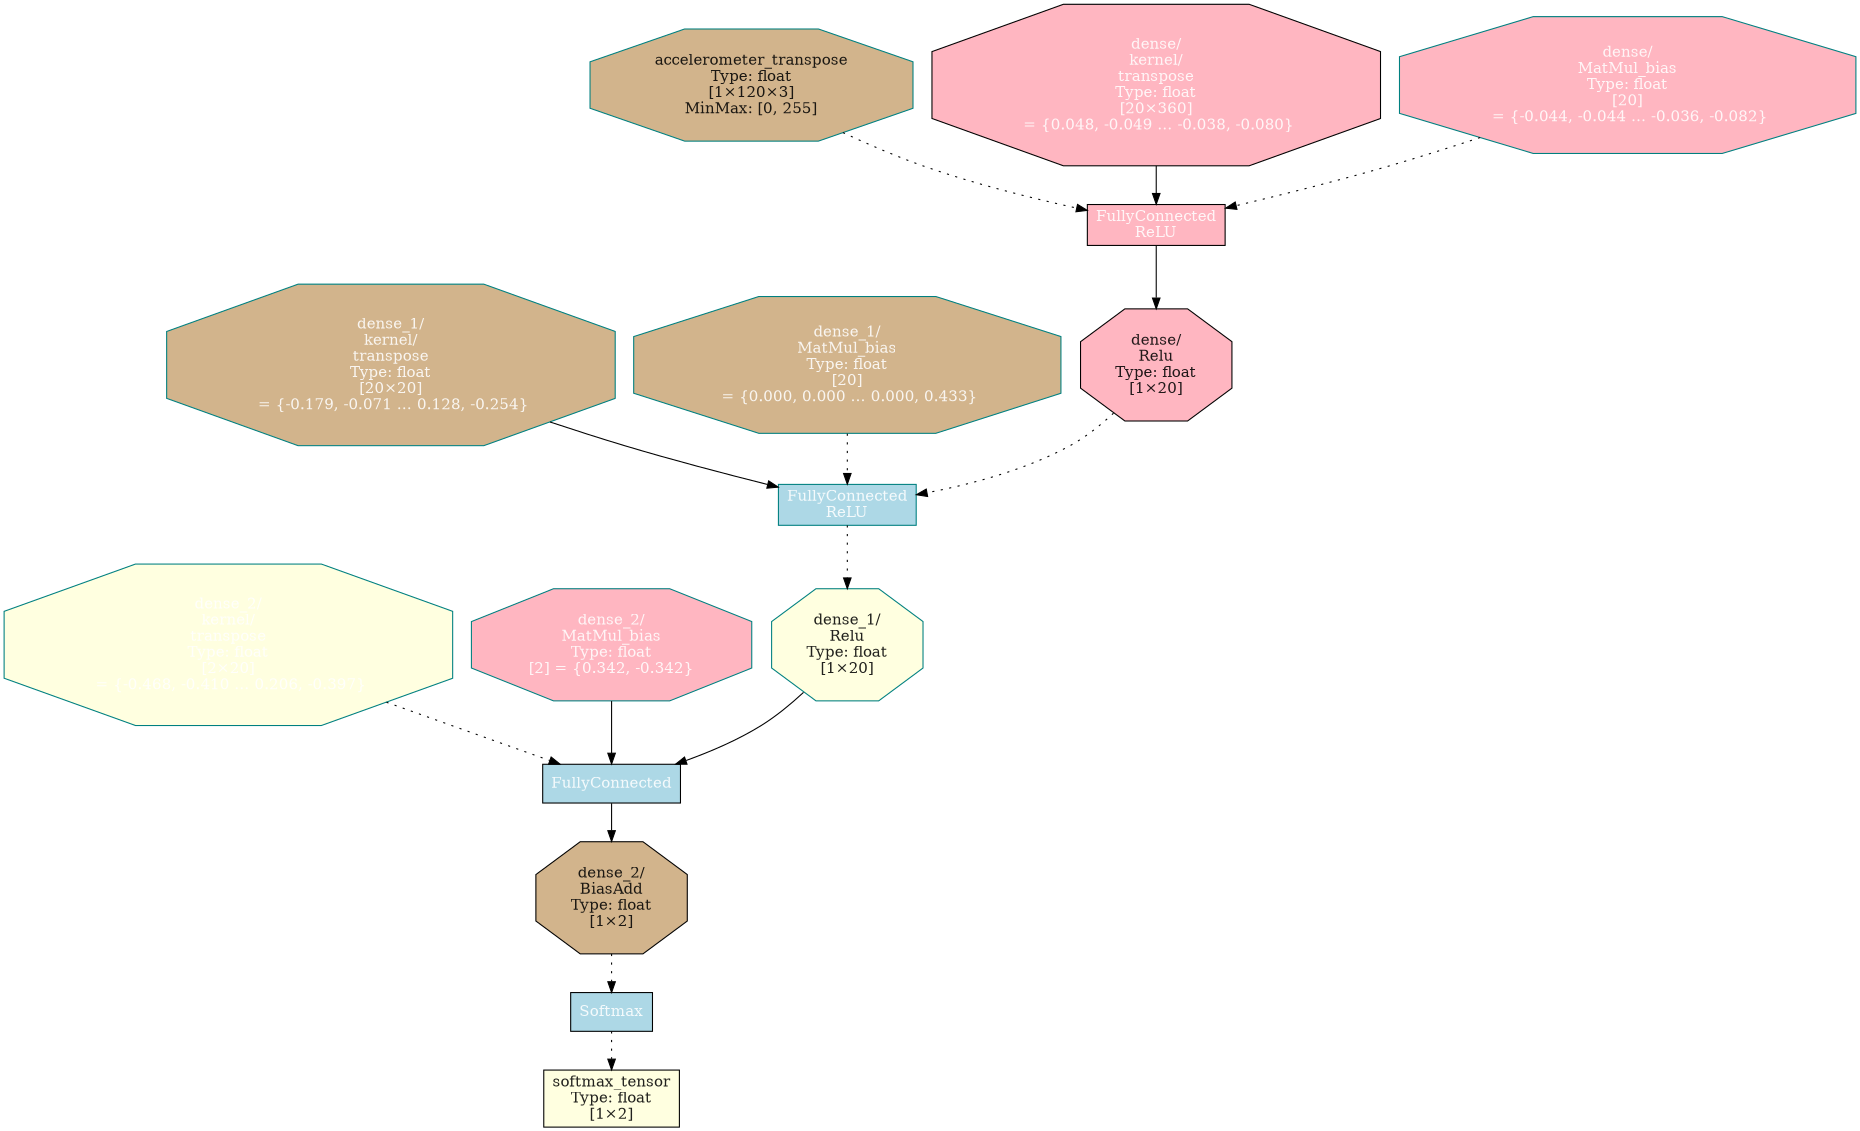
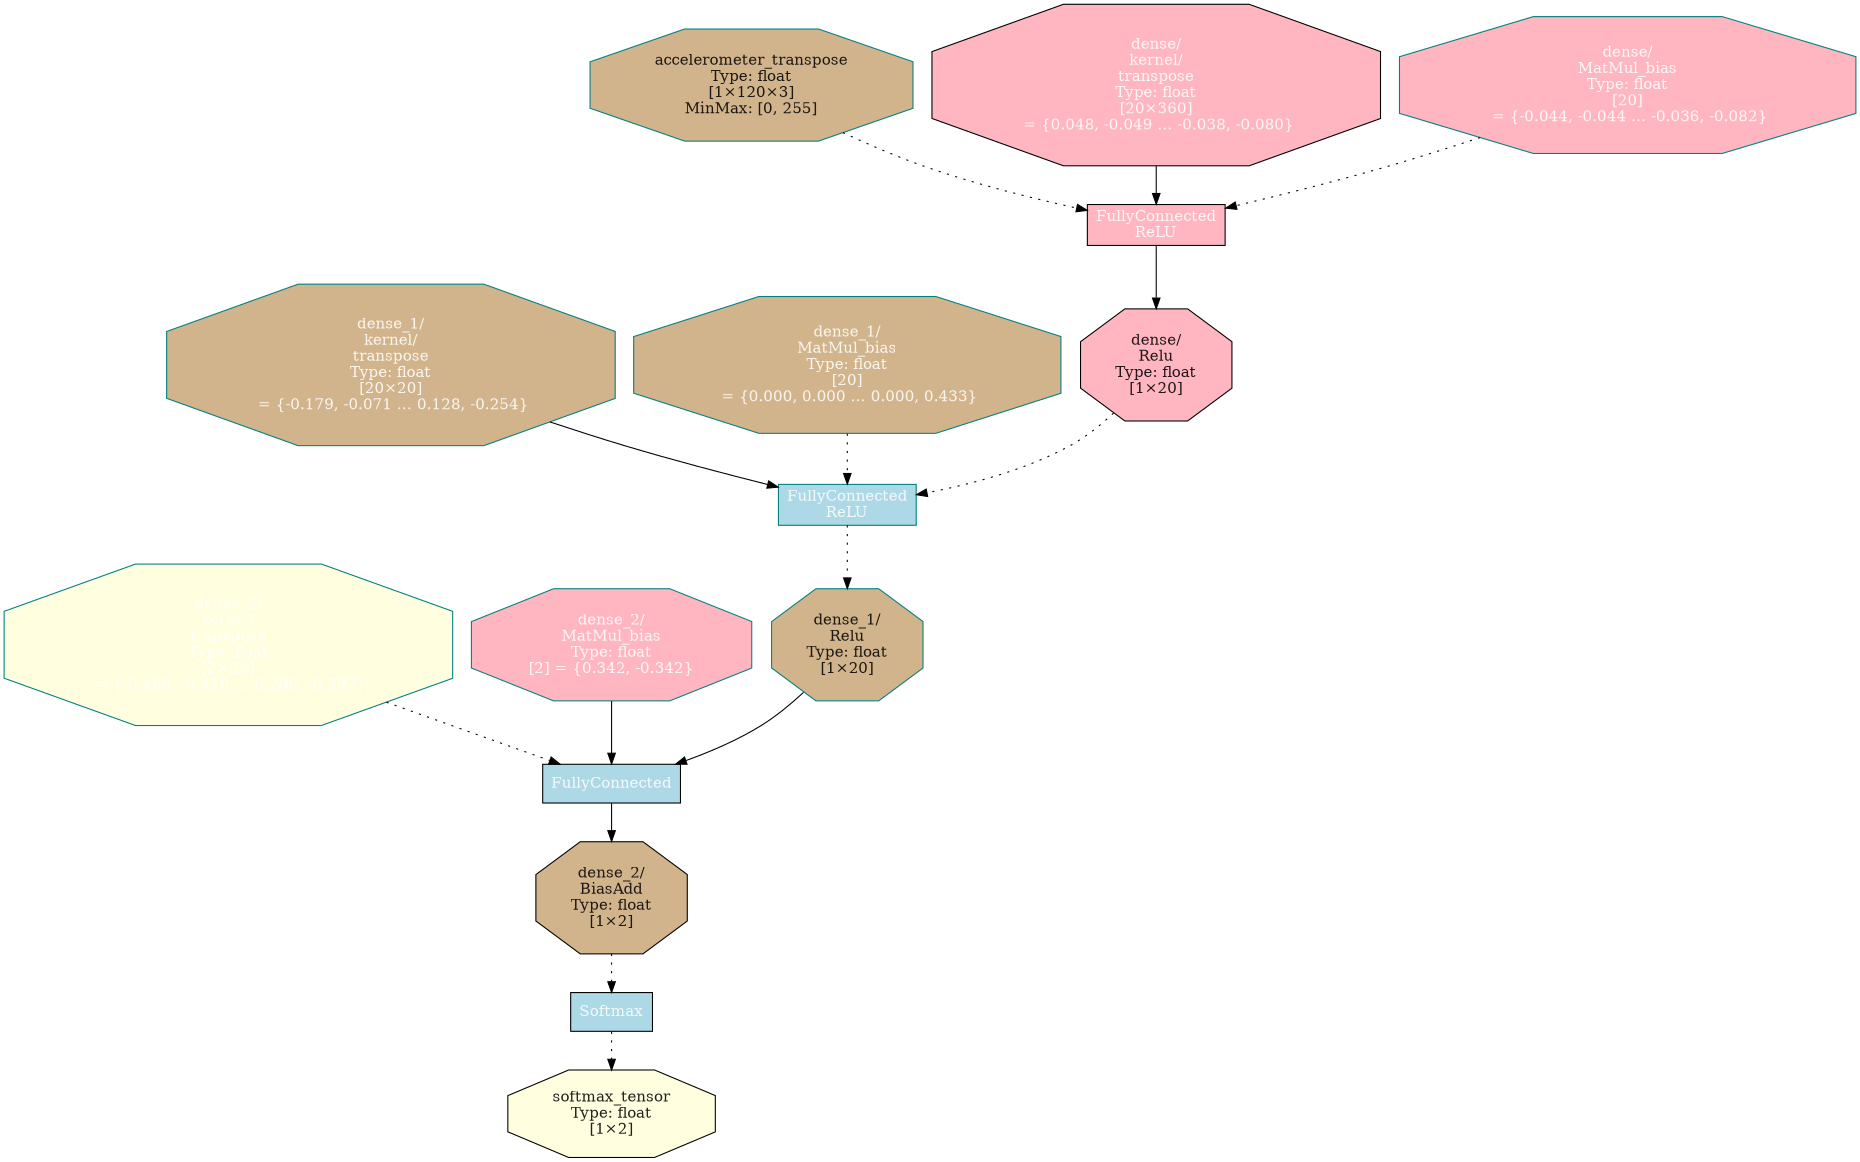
node "dense_1/ Relu Type: float [1×20]": fillcolor lightyellow -> tan
node "softmax_tensor Type: float [1×2]": shape box -> octagon
